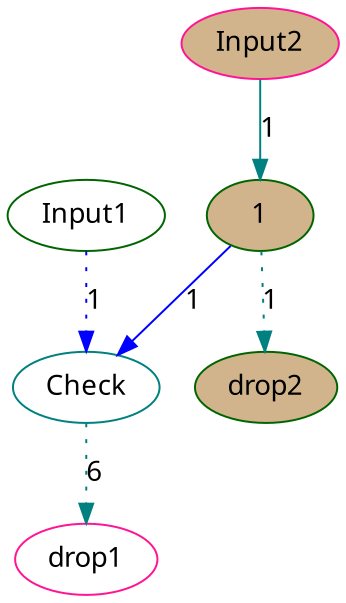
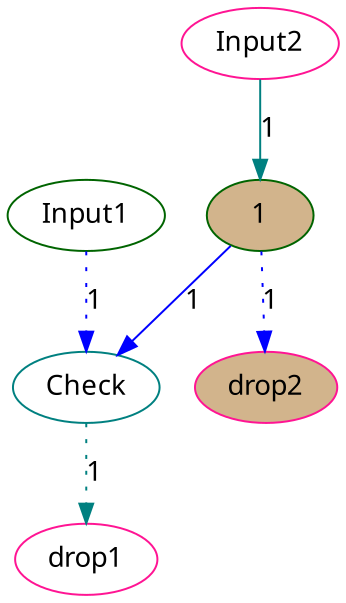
node "Input2": fillcolor tan -> white
edge "1" -> "drop2": color teal -> blue
node "drop2": color darkgreen -> deeppink
edge "Check" -> "drop1": label "6" -> "1"
